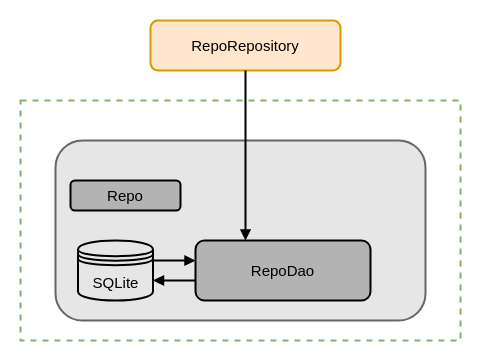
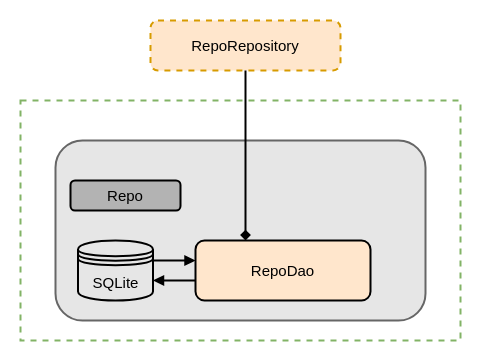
node "RepoRepository": style solid -> dashed
edge "RepoRepository" -> "RepoDao": arrowhead block -> diamond
node "RepoDao": fillcolor #b3b3b3 -> #ffe6cc
